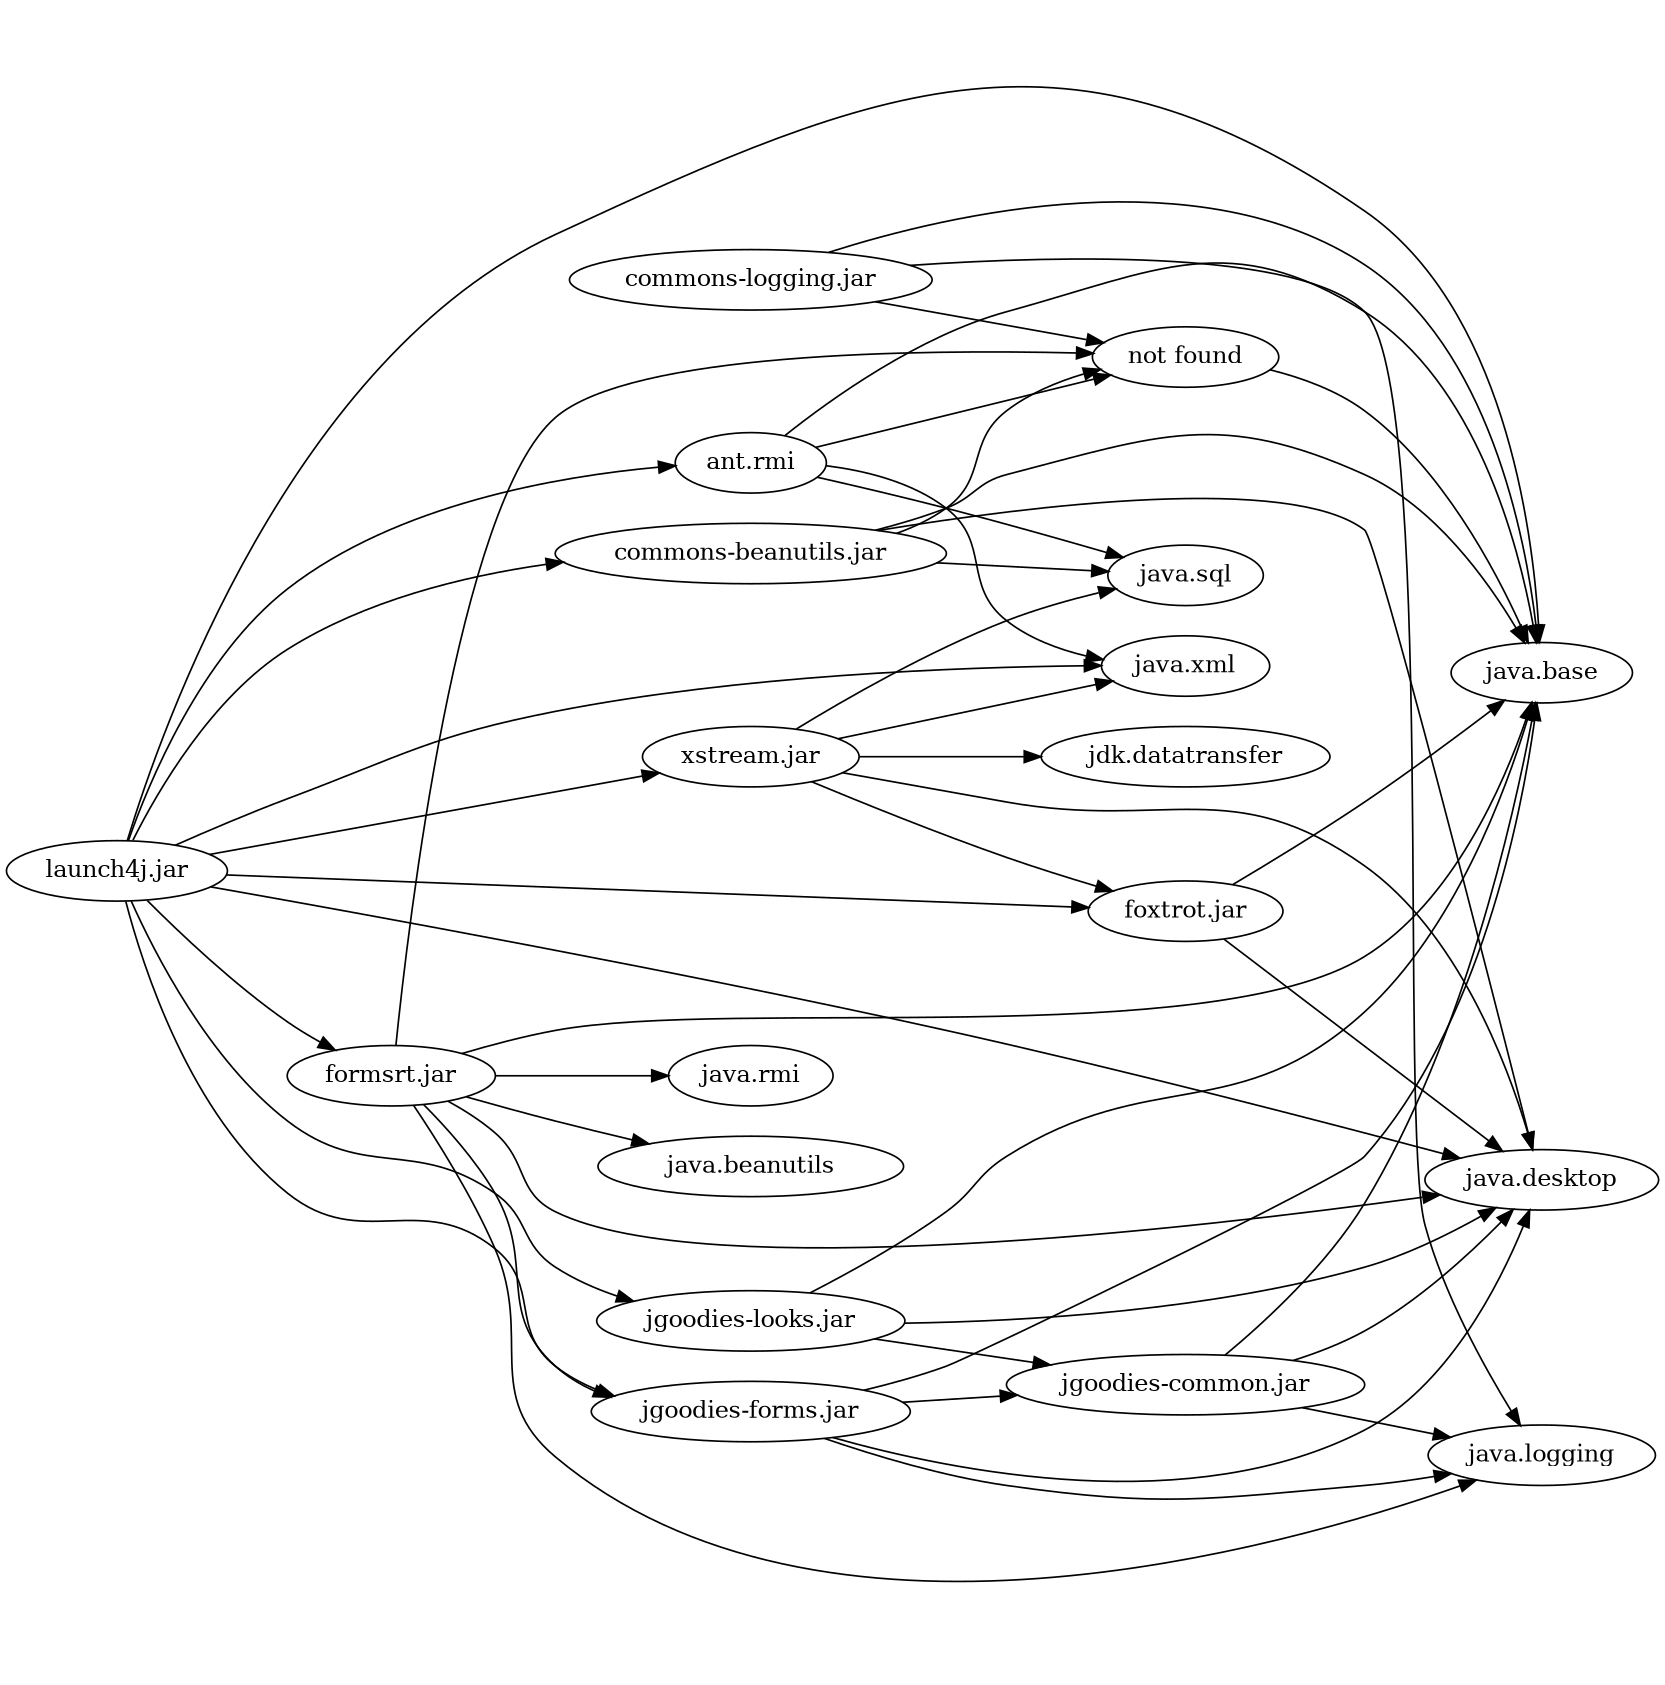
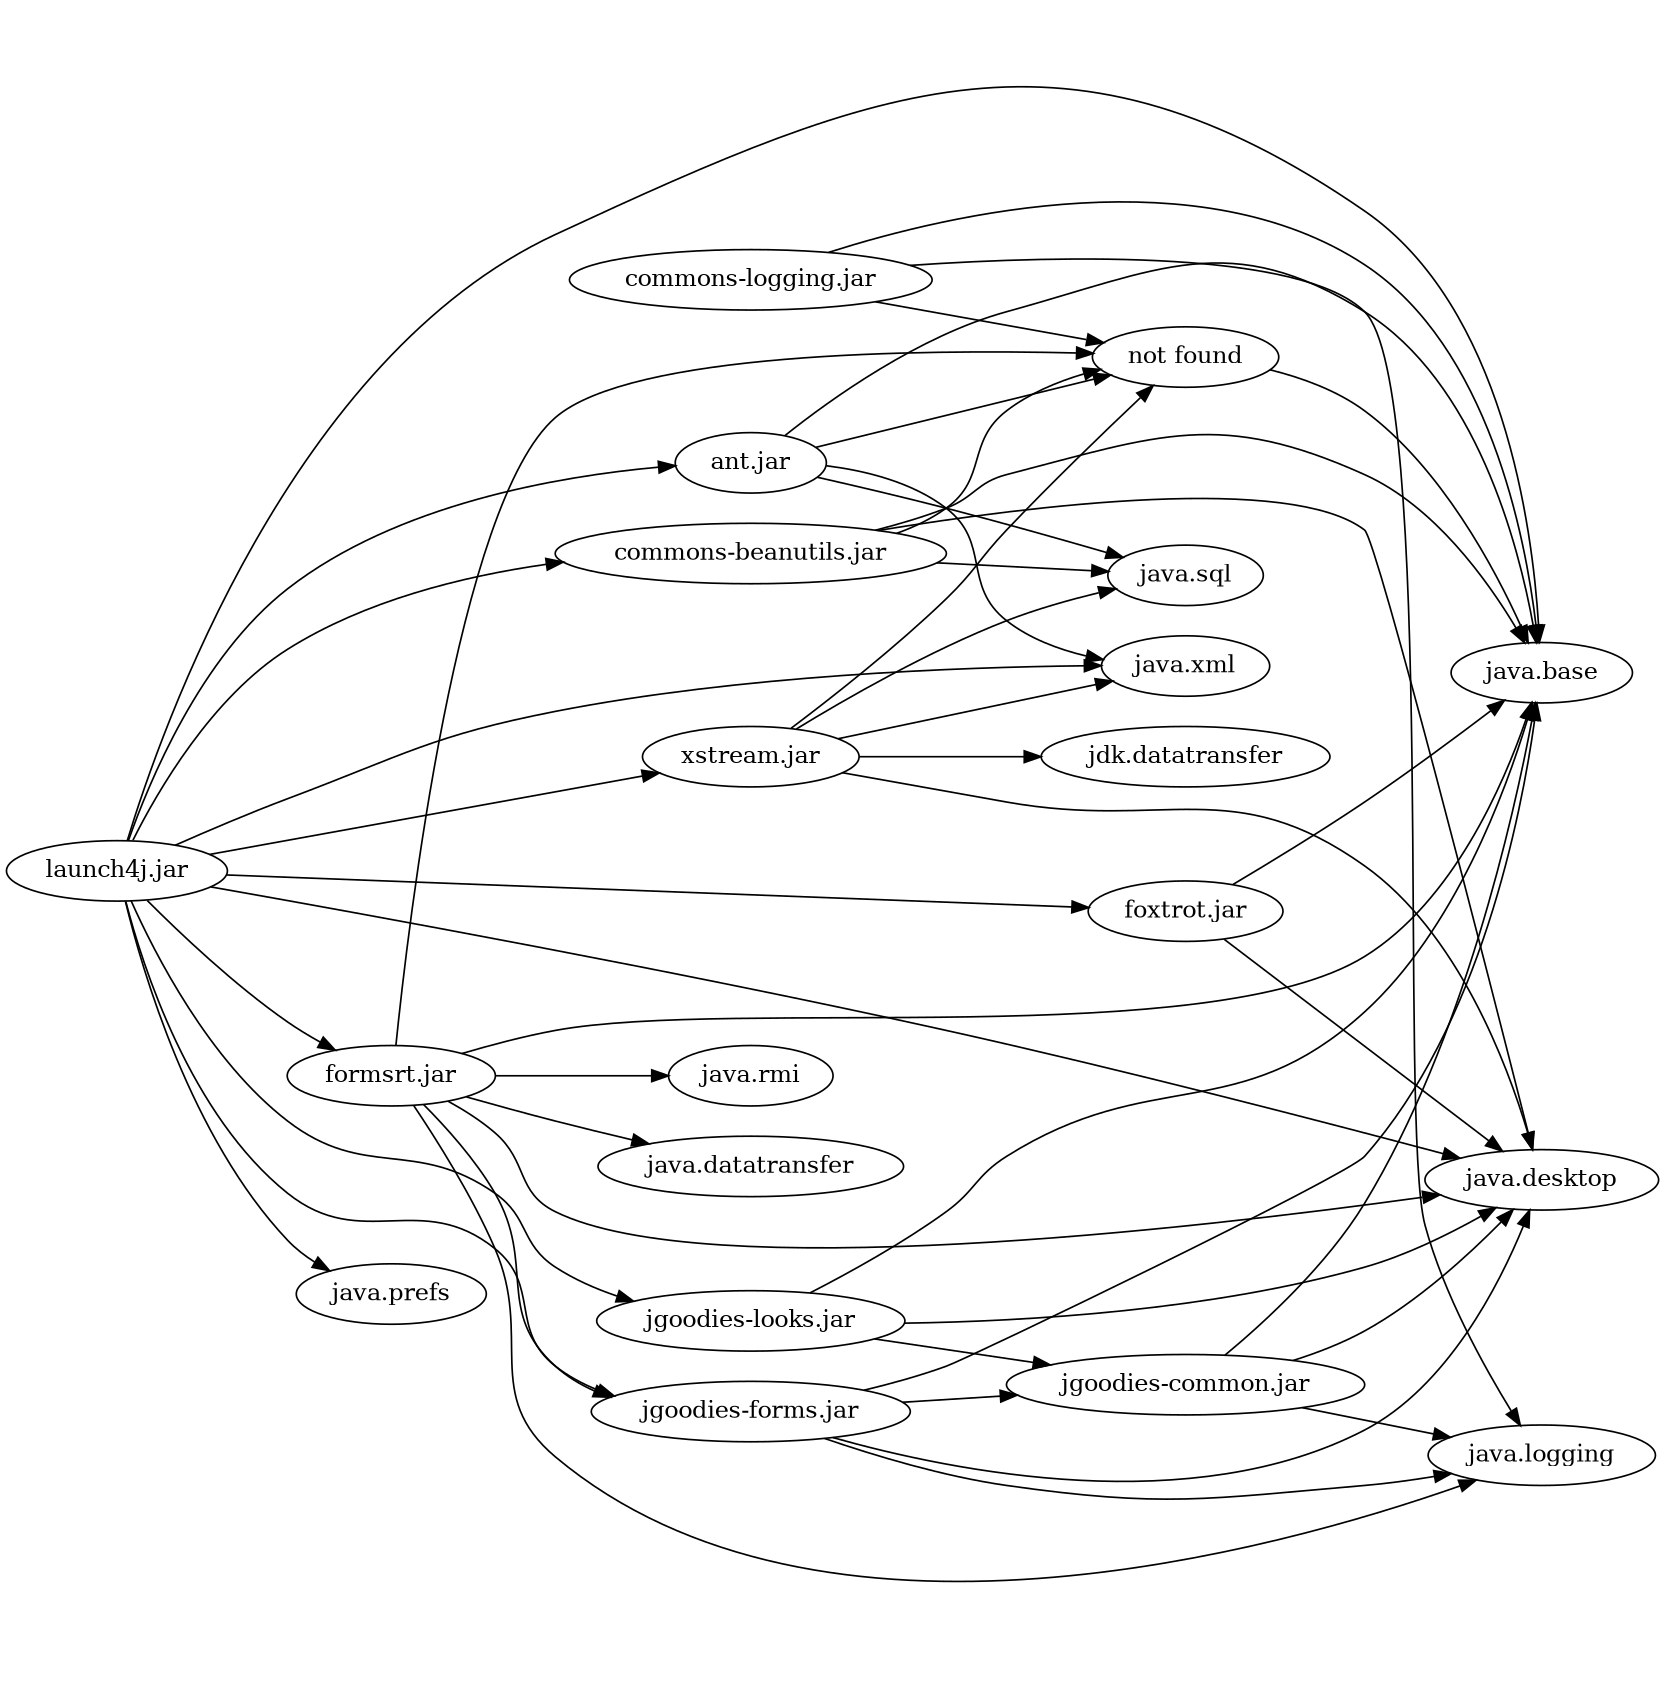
node "ant.rmi": label "ant.rmi" -> "ant.jar"
edge "xstream.jar" -> "foxtrot.jar": now "xstream.jar" -> "not found"
node "java.beanutils": label "java.beanutils" -> "java.datatransfer"
node "java.prefs": added
